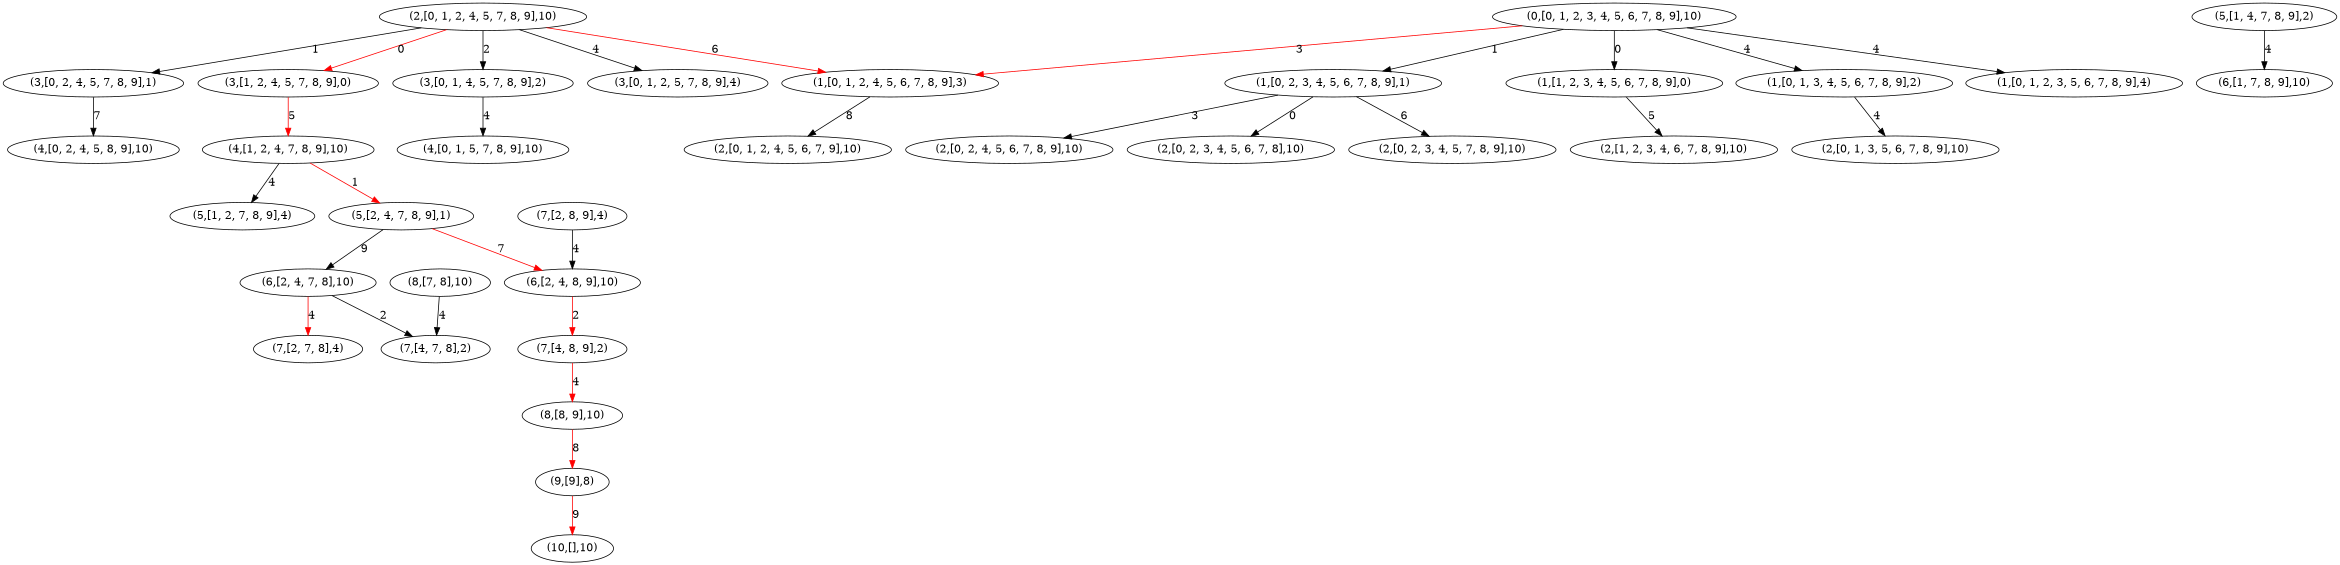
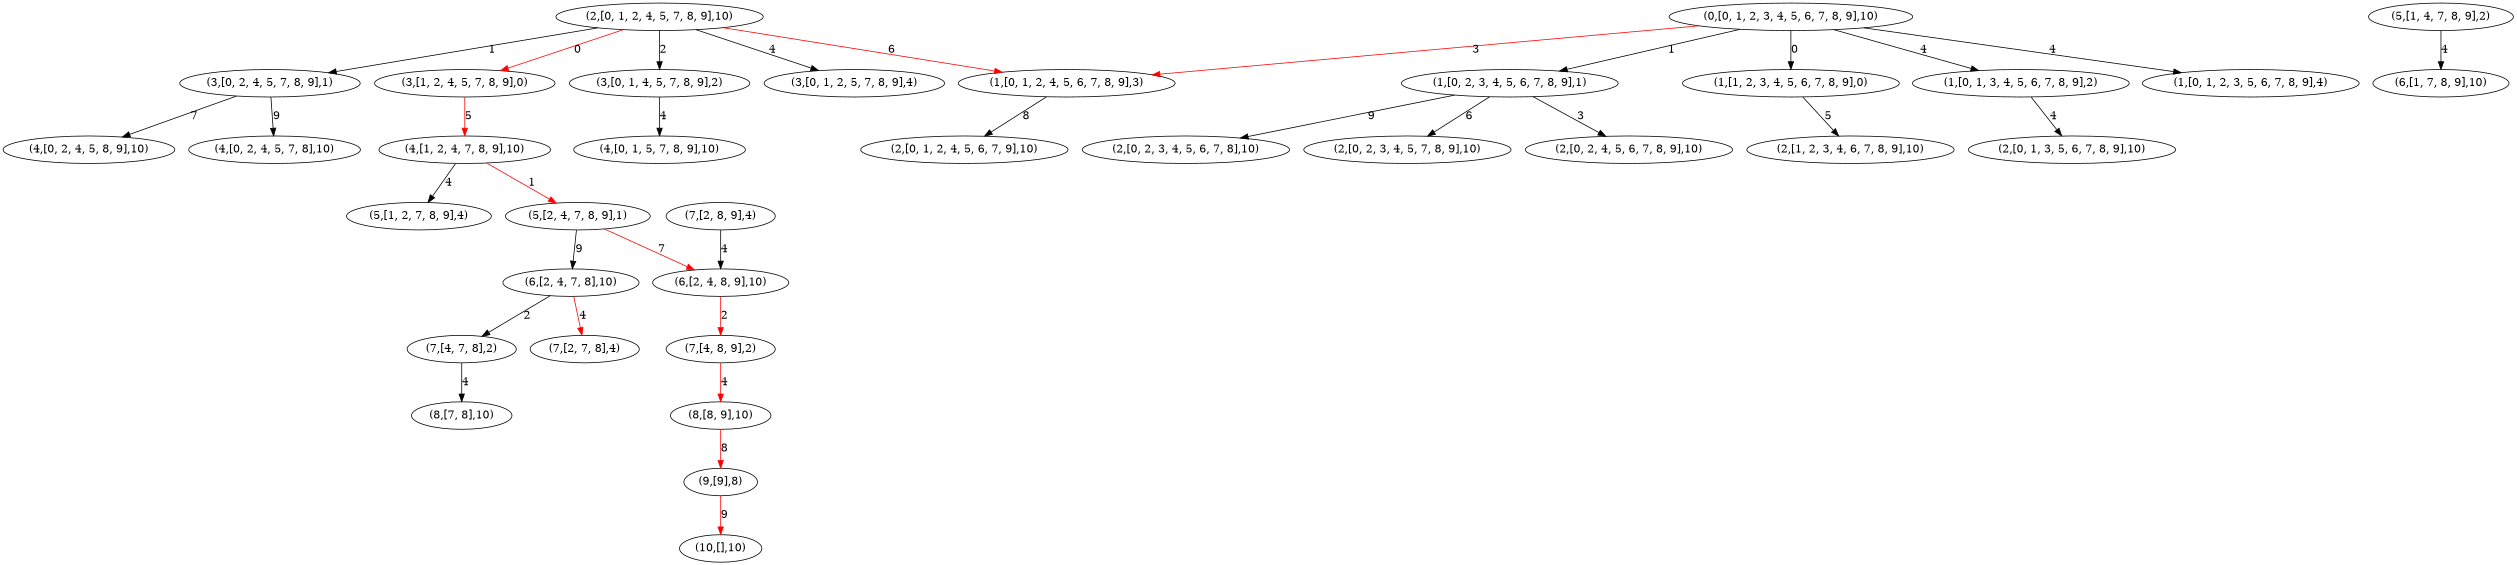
edge "(1,[0, 2, 3, 4, 5, 6, 7, 8, 9],1)" -> "(2,[0, 2, 3, 4, 5, 6, 7, 8],10)": label "0" -> "9"
node "(4,[0, 2, 4, 5, 7, 8],10)": added
edge "(8,[7, 8],10)" -> "(7,[4, 7, 8],2)": reversed
